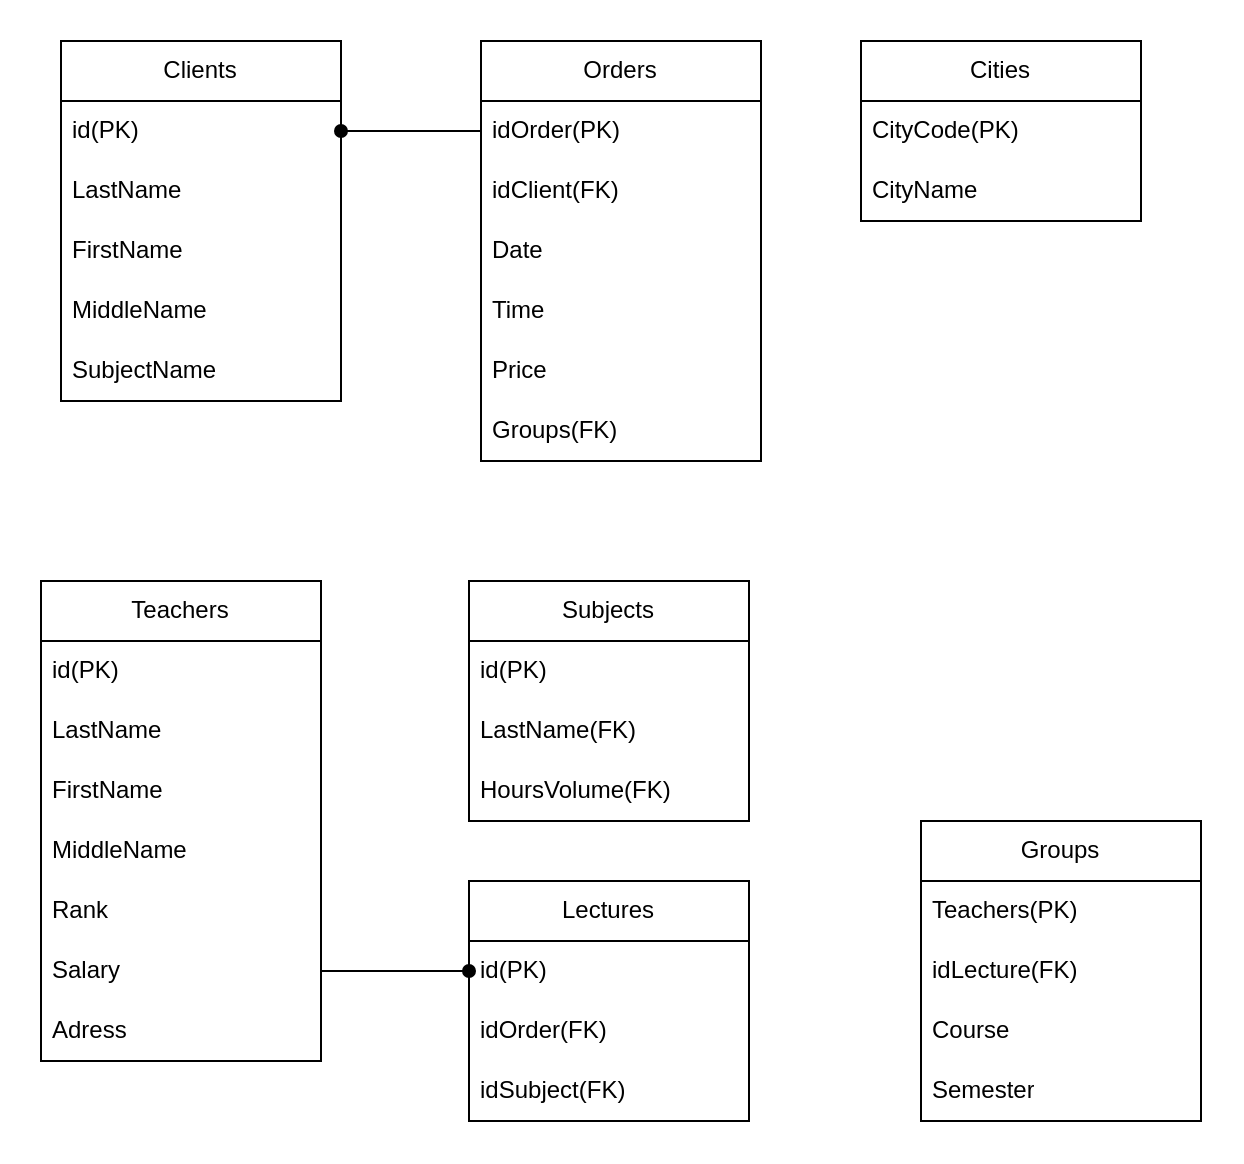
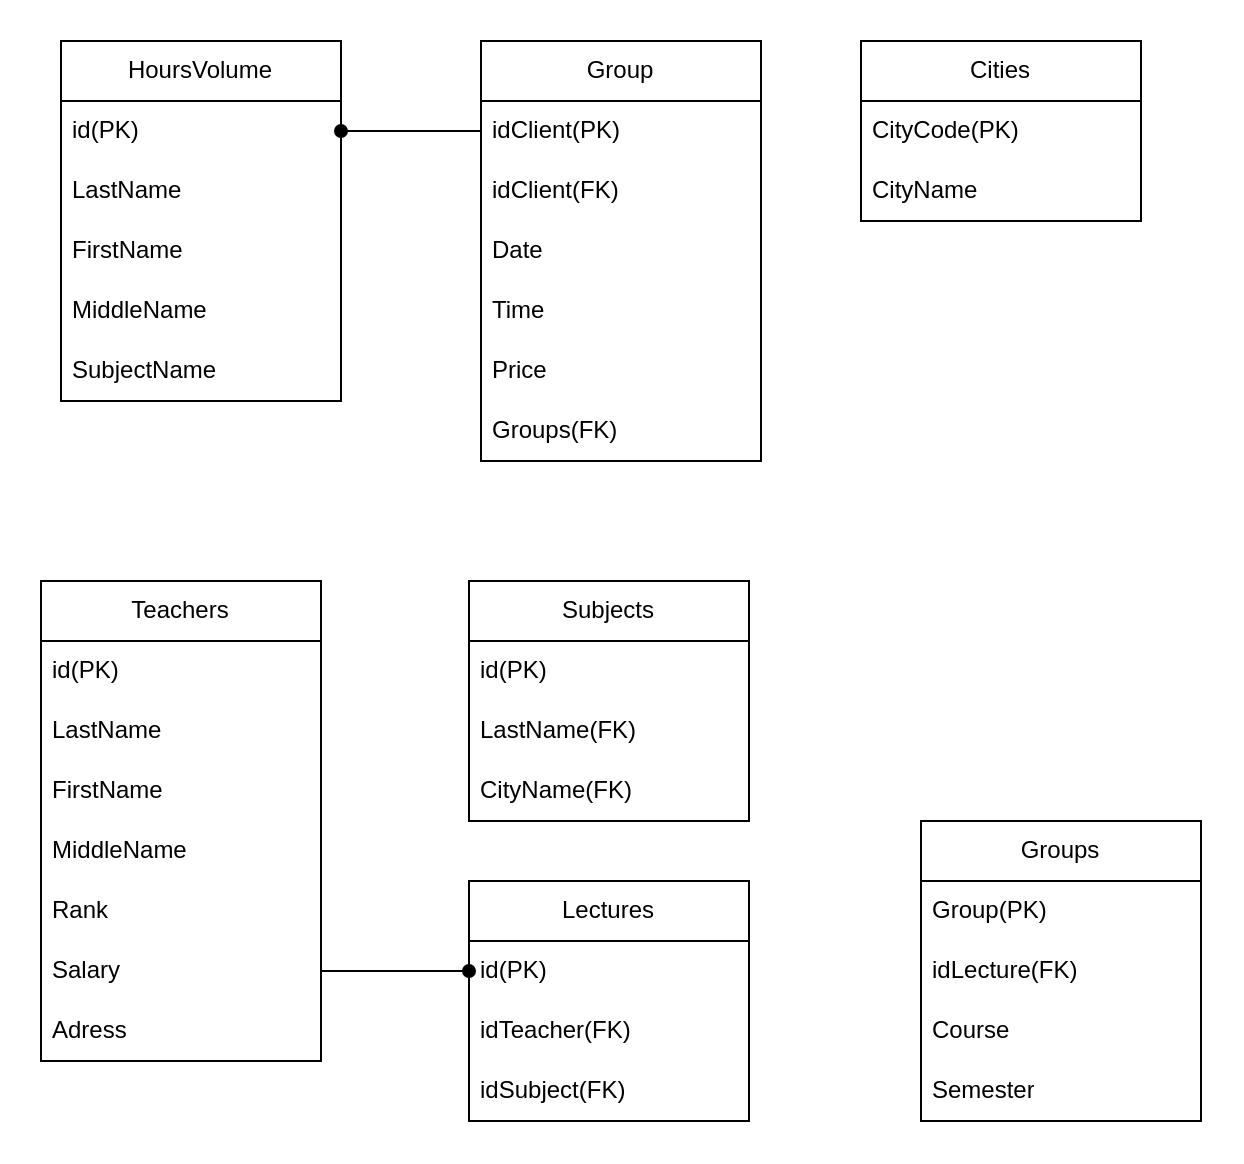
node "Clients": label "Clients" -> "HoursVolume"
node "Orders": label "Orders" -> "Group"
node "idOrder(PK)": label "idOrder(PK)" -> "idClient(PK)"
node "HoursVolume(FK)": label "HoursVolume(FK)" -> "CityName(FK)"
node "Teachers(PK)": label "Teachers(PK)" -> "Group(PK)"
node "idOrder(FK)": label "idOrder(FK)" -> "idTeacher(FK)"
